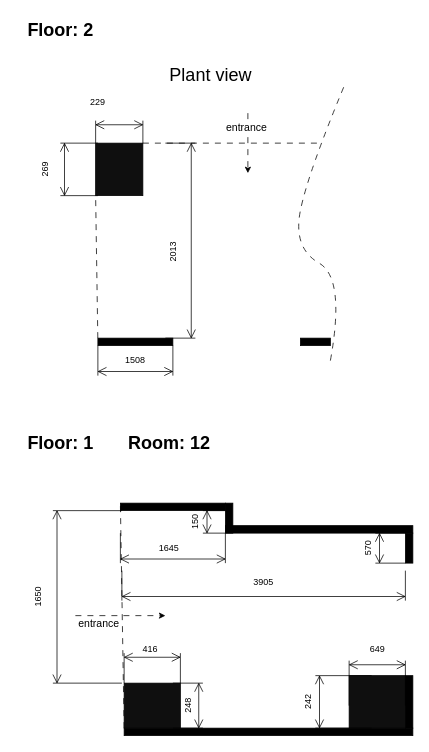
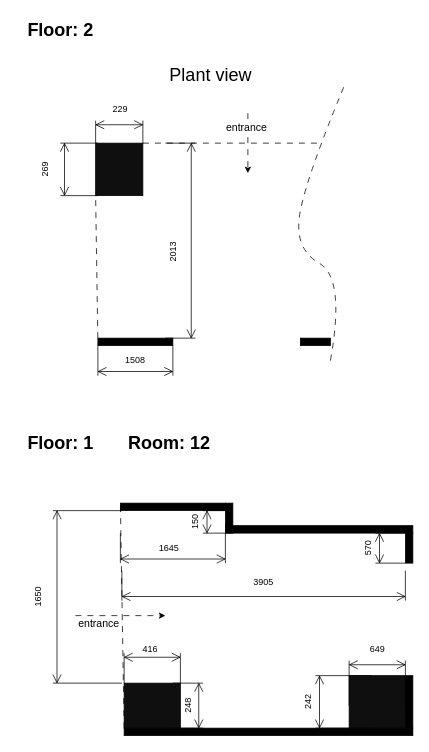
node "229": moved (98, 102) -> (120, 109)
